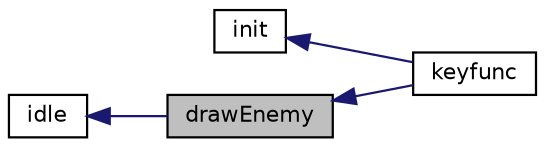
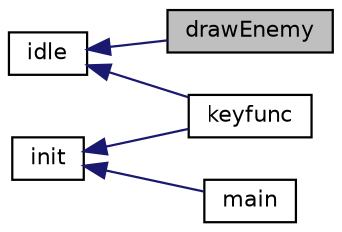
edge "keyfunc" -> "drawEnemy": now "keyfunc" -> "idle"
node "main": added
